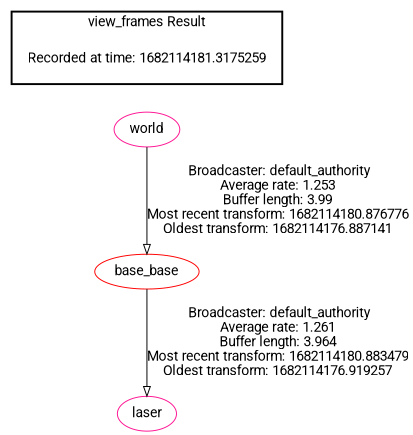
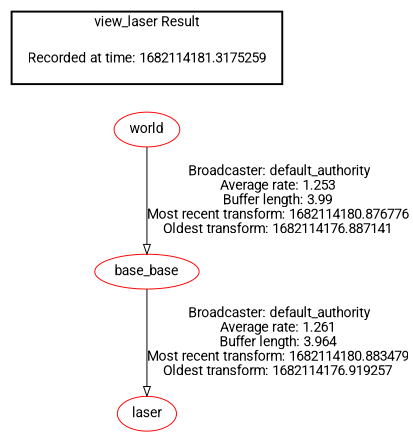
cluster "view_frames Result": label "view_frames Result" -> "view_laser Result"
node "world": color deeppink -> red
node "laser": color deeppink -> red
